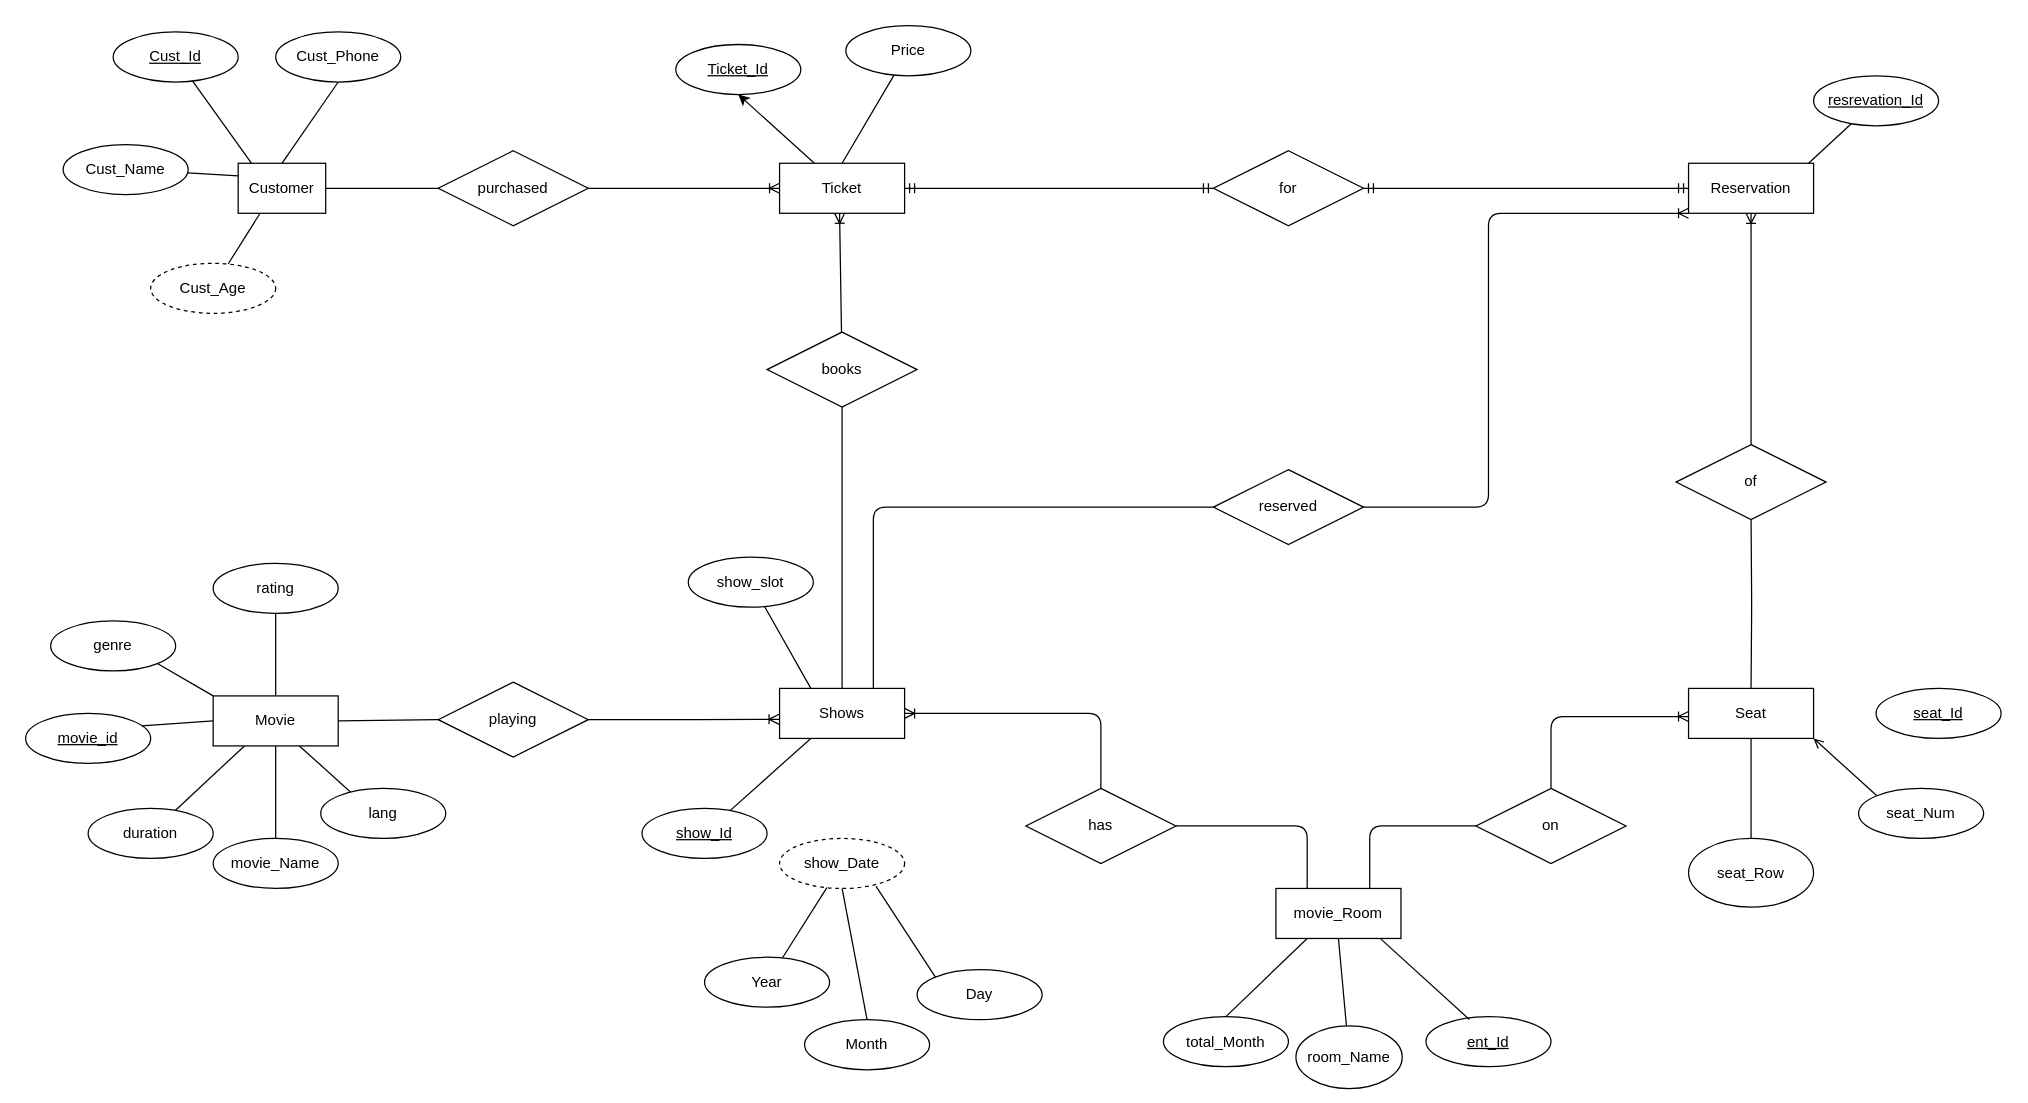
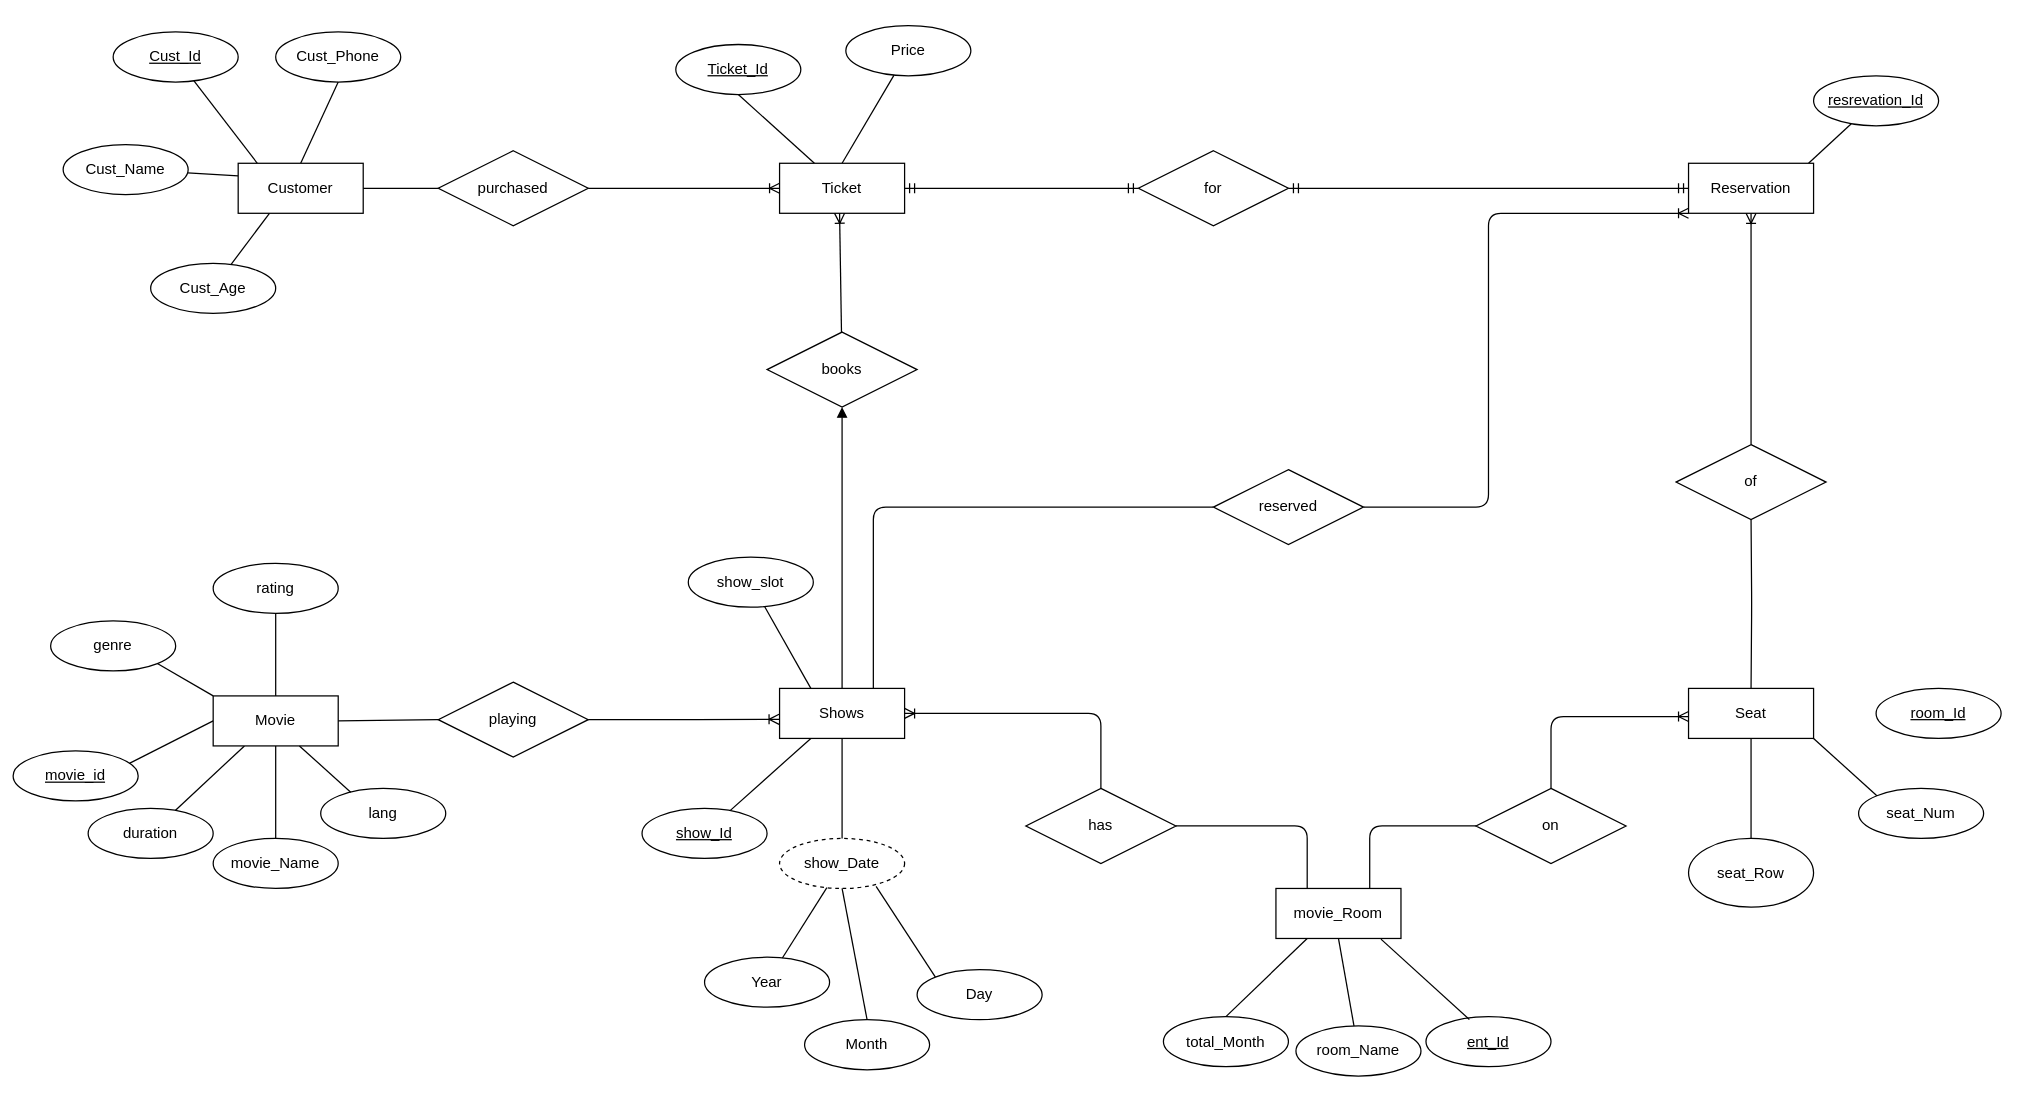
edge "Ticket" -> "Ticket_Id": arrowhead classic -> none
node "Customer": size 88x50 -> 125x50
node "for": moved (1288, 188) -> (1213, 188)
node "Cust_Age": style dashed -> solid
edge "books" -- "Shows": arrowhead none -> block
node "seat_Id": label "seat_Id" -> "room_Id"
node "movie_id": moved (88, 738) -> (76, 776)
edge "seat_Num" -> "Seat": arrowhead open -> none
edge "Shows" -- "show_Date": added
node "room_Name": size 106x63 -> 125x50
